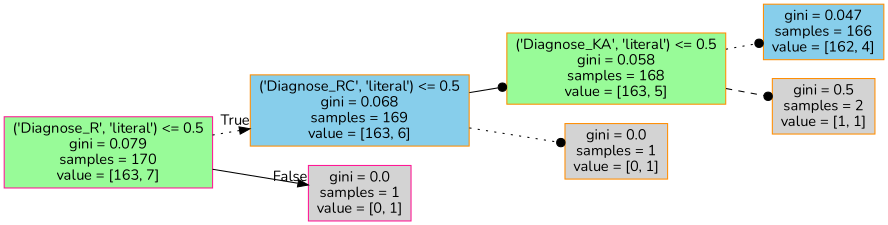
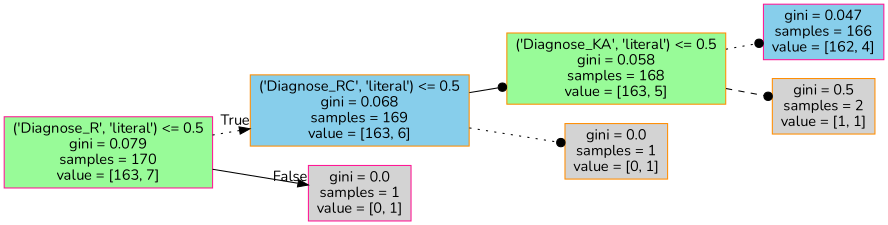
node "gini = 0.047 samples = 166 value = [162, 4]": color darkorange -> deeppink
